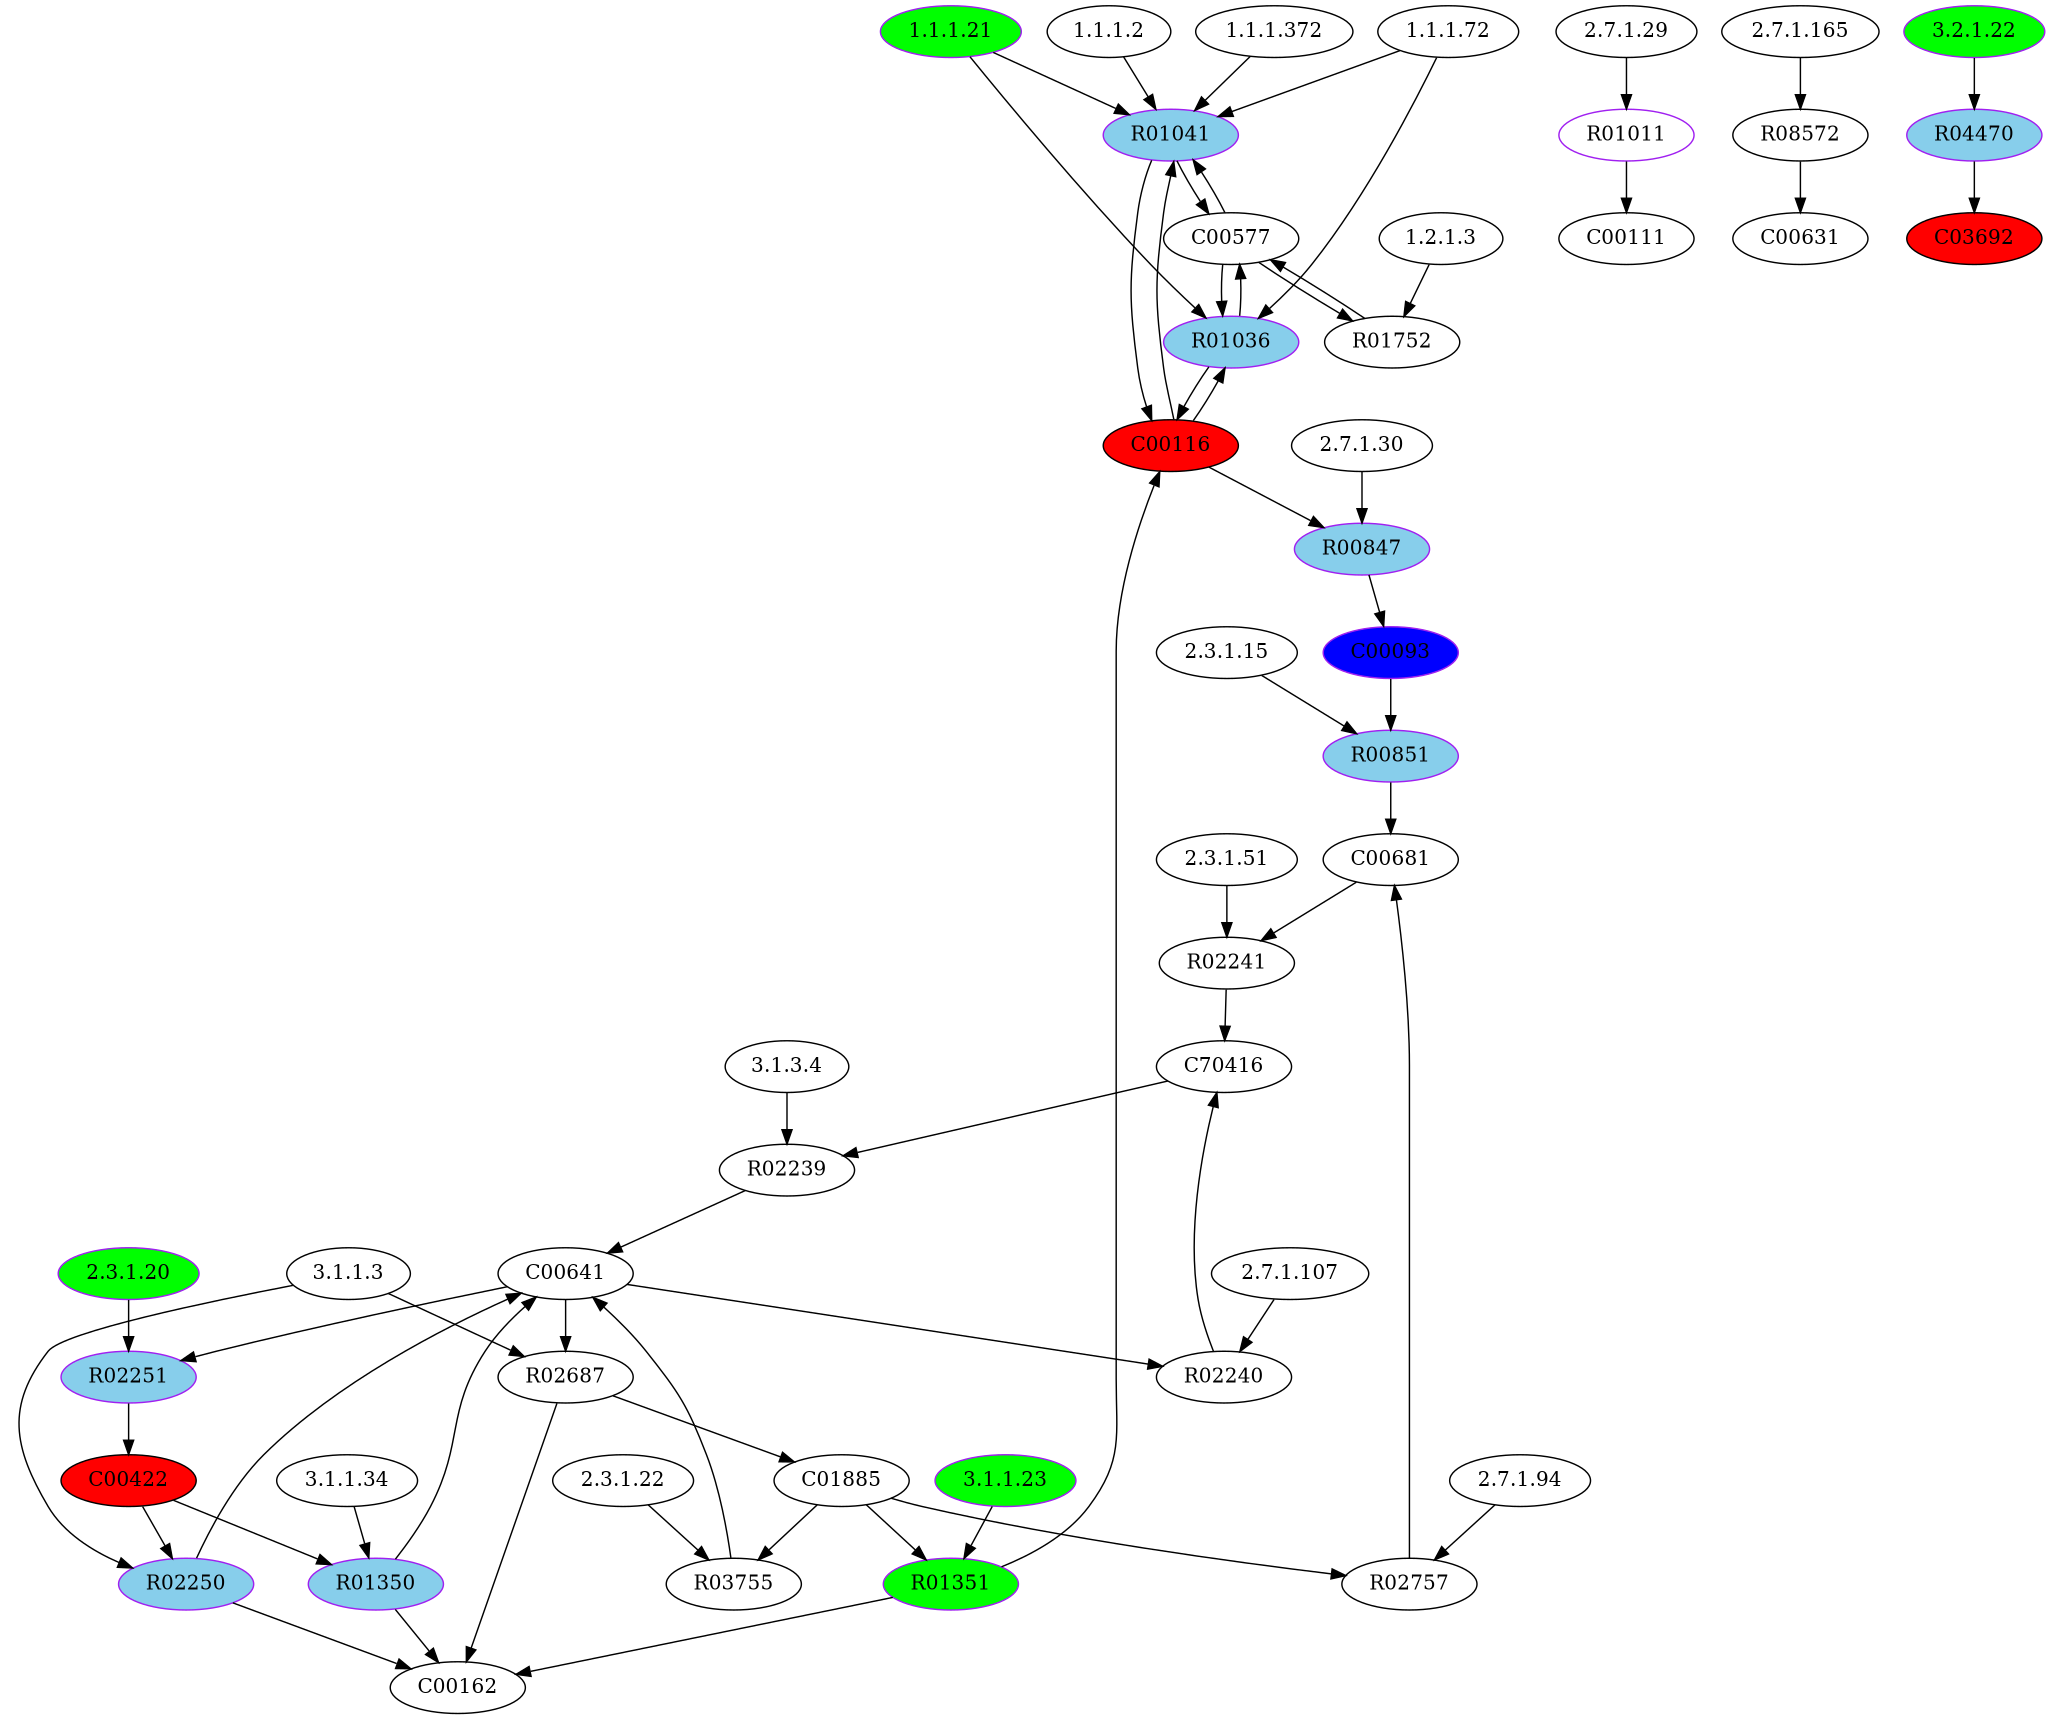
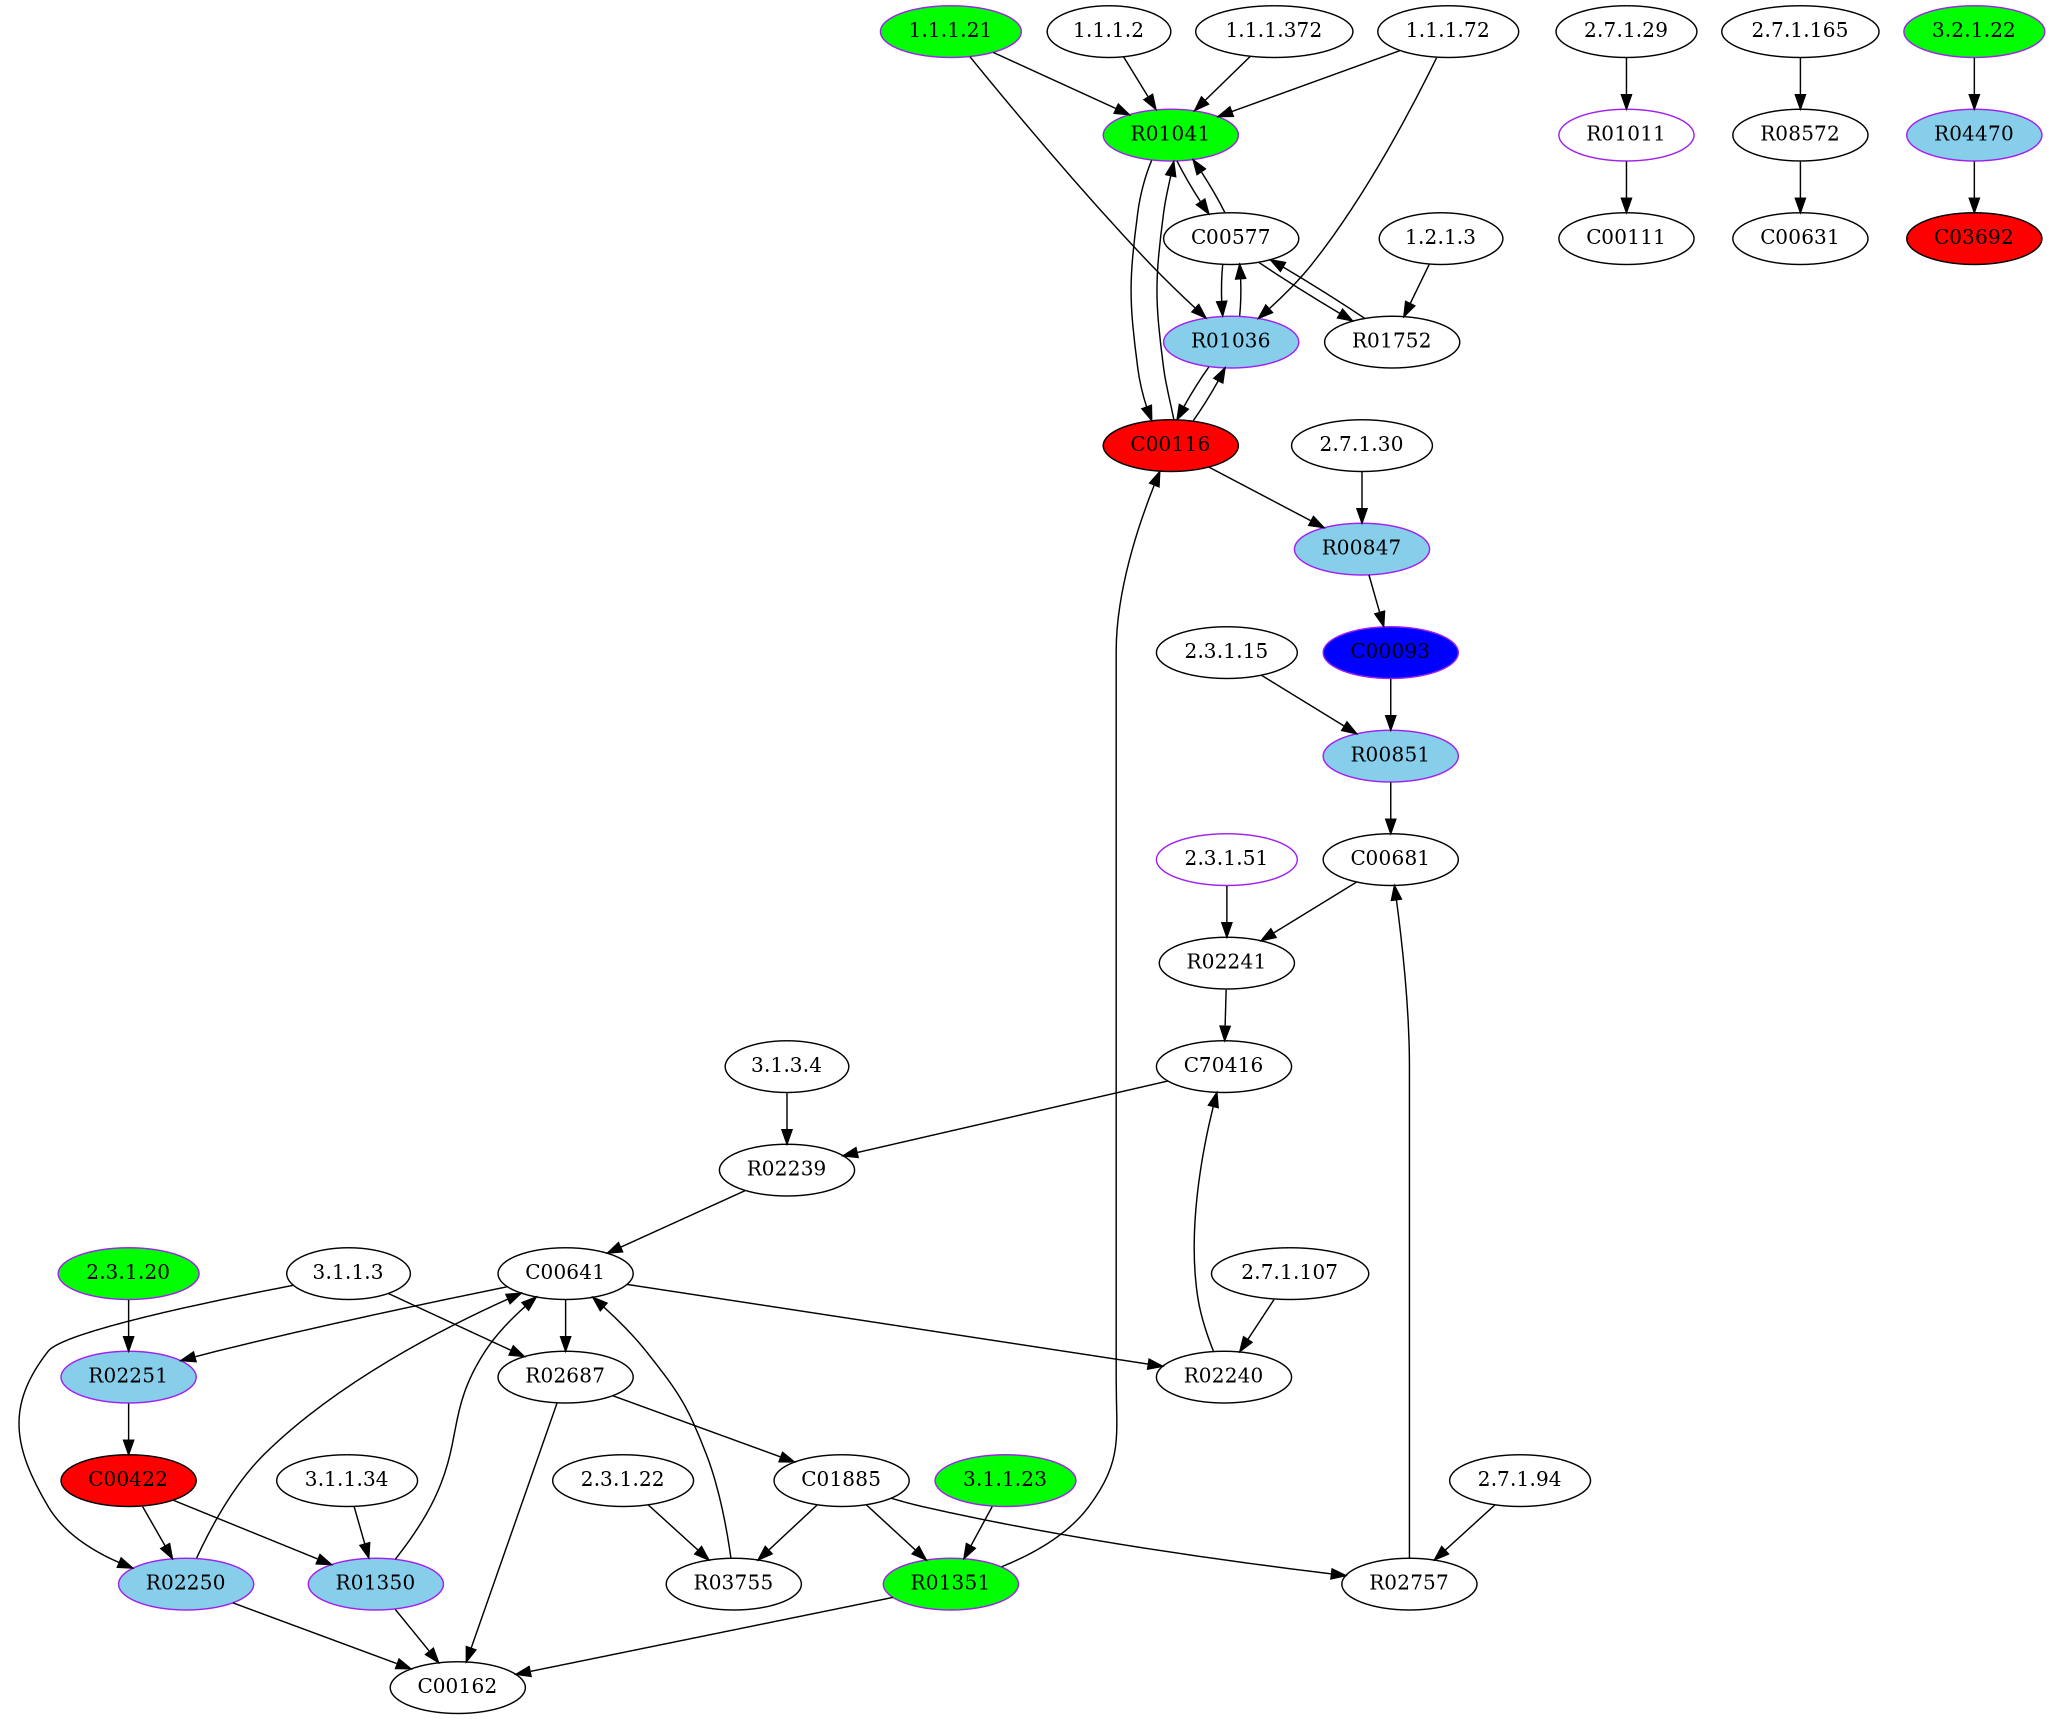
node "R01041": fillcolor skyblue -> green
node "2.3.1.51": color black -> purple
